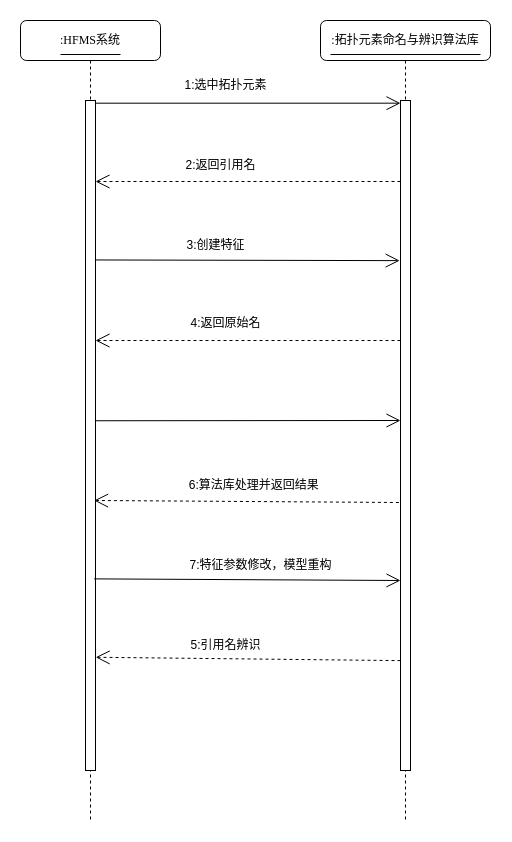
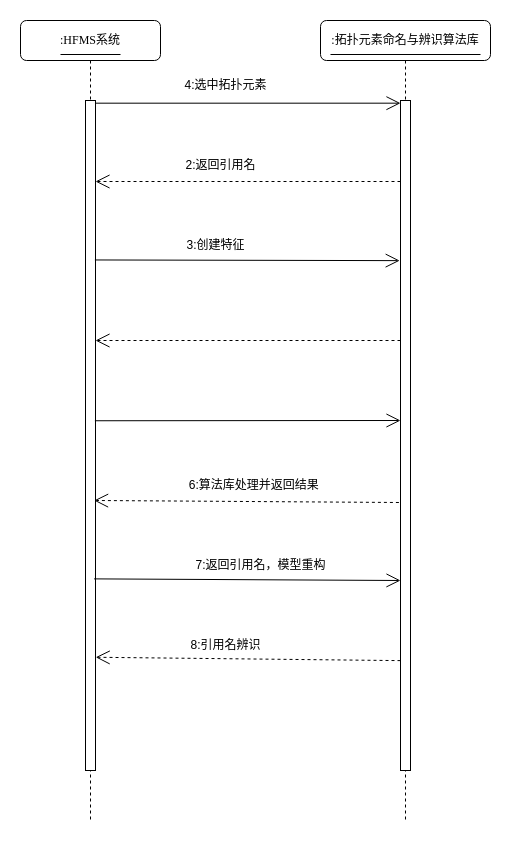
node "1:选中拓扑元素": label "1:选中拓扑元素" -> "4:选中拓扑元素"
node "4:返回原始名": removed
node "7:特征参数修改，模型重构": label "7:特征参数修改，模型重构" -> "7:返回引用名，模型重构"
node "5:引用名辨识": label "5:引用名辨识" -> "8:引用名辨识"
